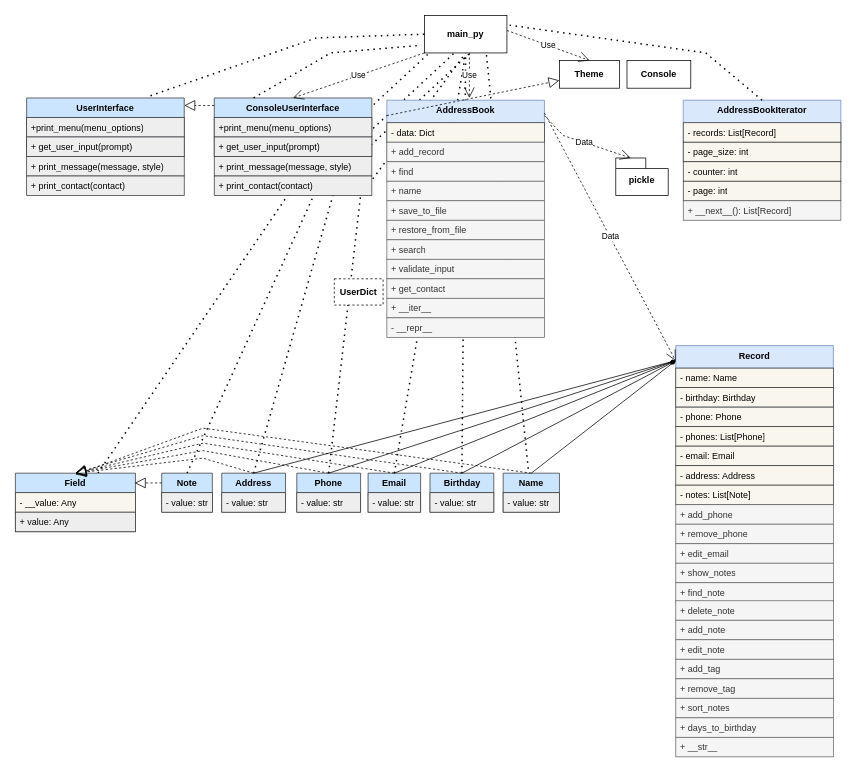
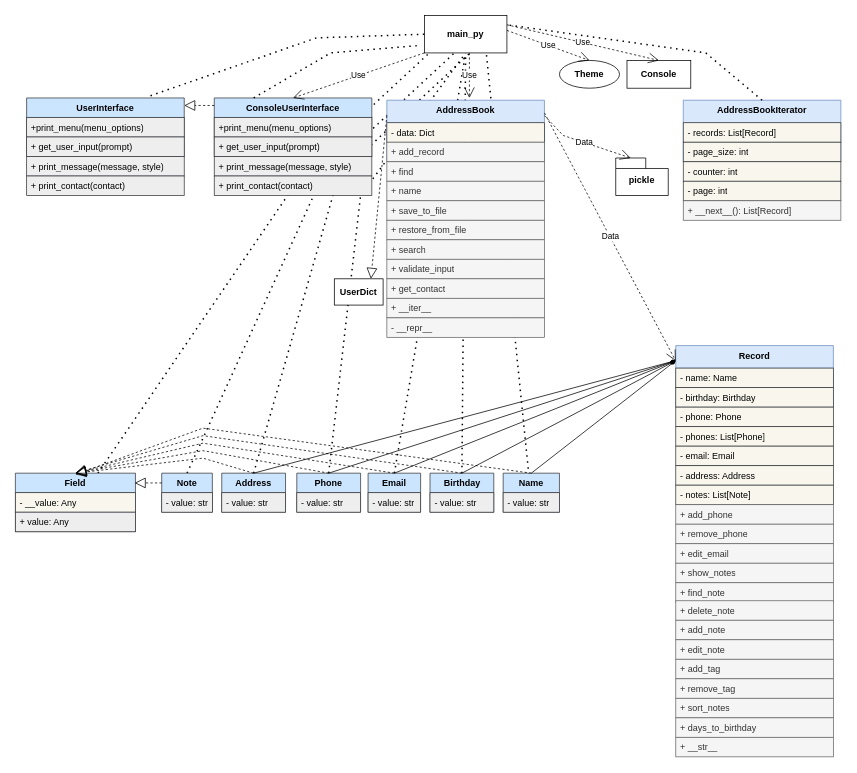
edge "main_py" -> "Console": added, label "Use"
node "Theme": shape rectangle -> ellipse
edge "AddressBook" -> "Theme": now "AddressBook" -> "UserDict"
node "UserDict": style dashed -> solid
